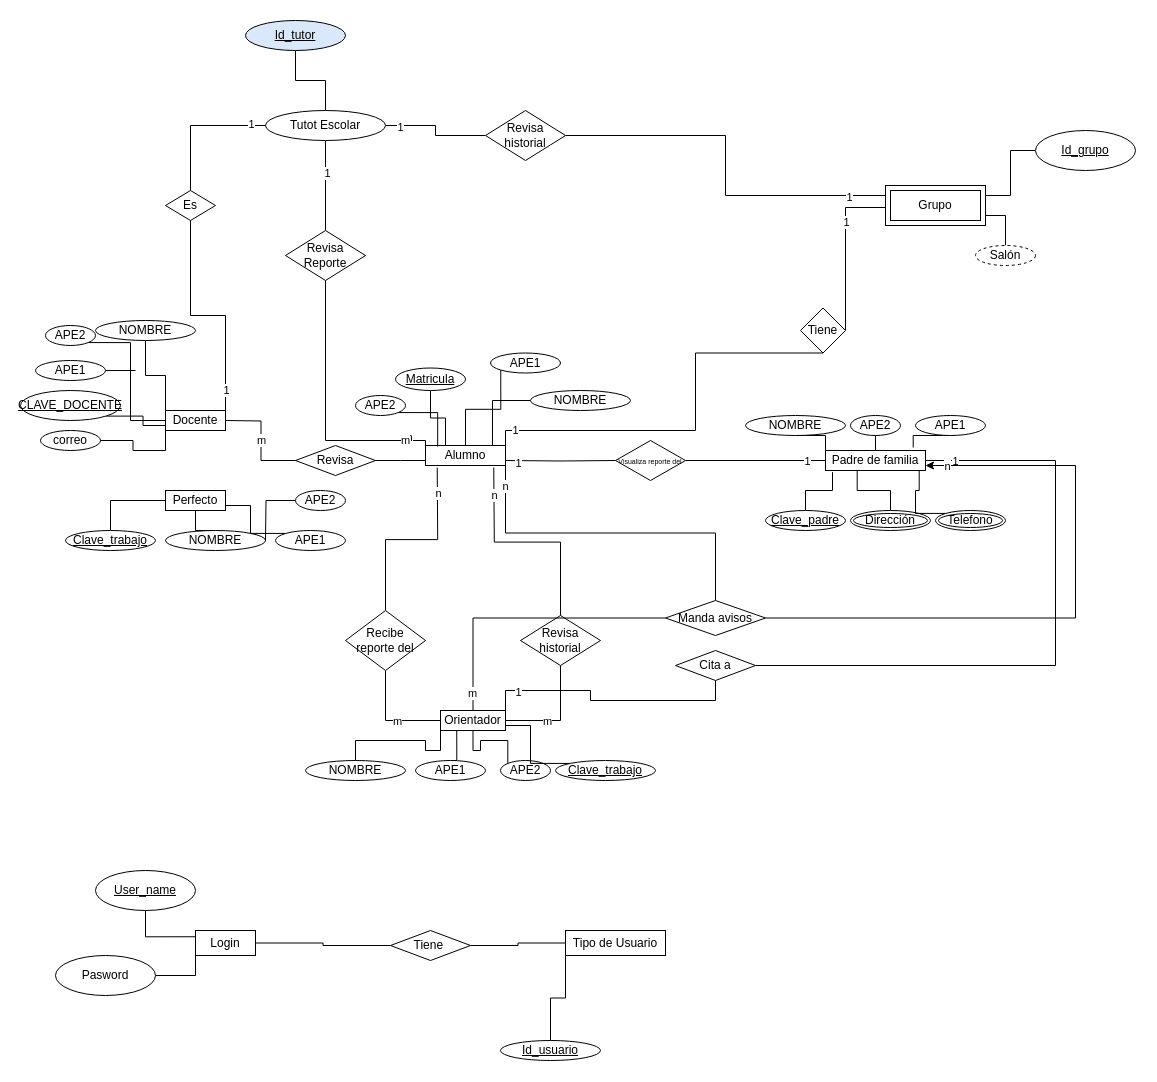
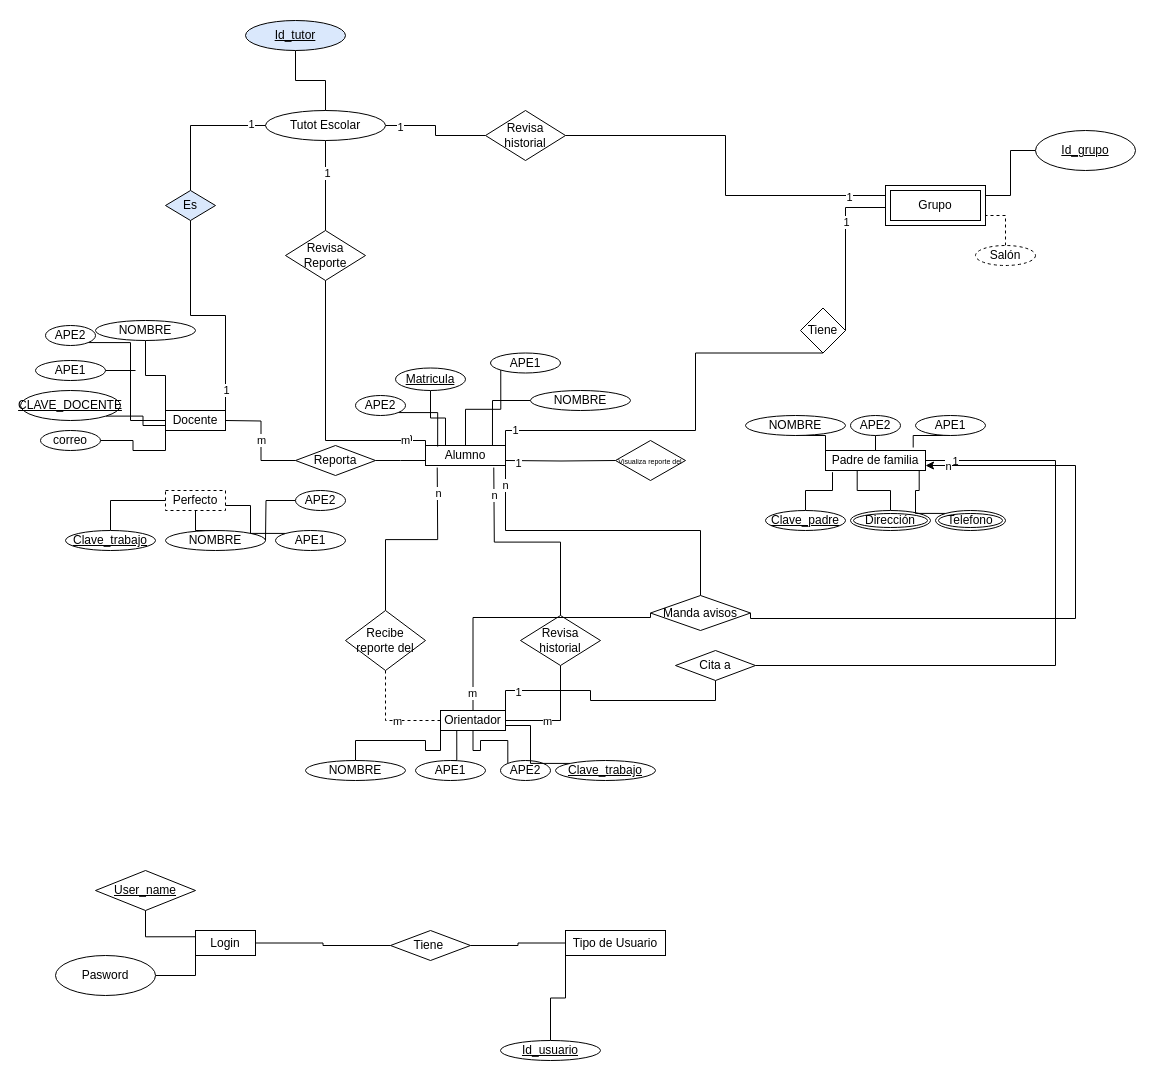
node "Es": fillcolor #ffffff -> #dae8fc
edge "Grupo" -- "Salón": style solid -> dashed
node "Revisa": label "Revisa" -> "Reporta"
edge "Visualiza reporte del" -- "Padre de familia": removed, label "1"
node "Perfecto": style solid -> dashed
node "Manda avisos": moved (716, 618) -> (701, 613)
edge "Recibe reporte del" -- "Orientador": style solid -> dashed
node "User_name": shape ellipse -> diamond
